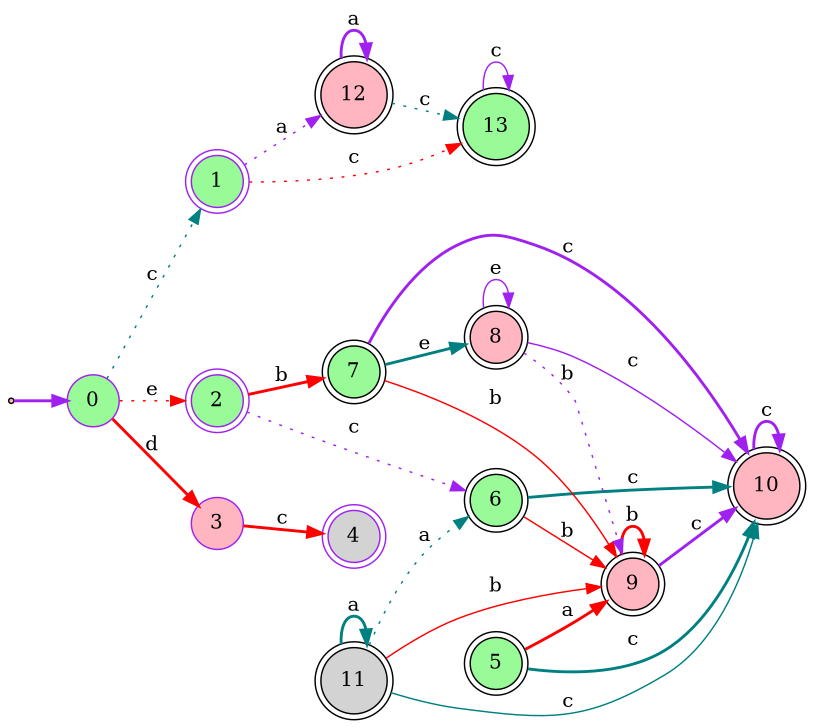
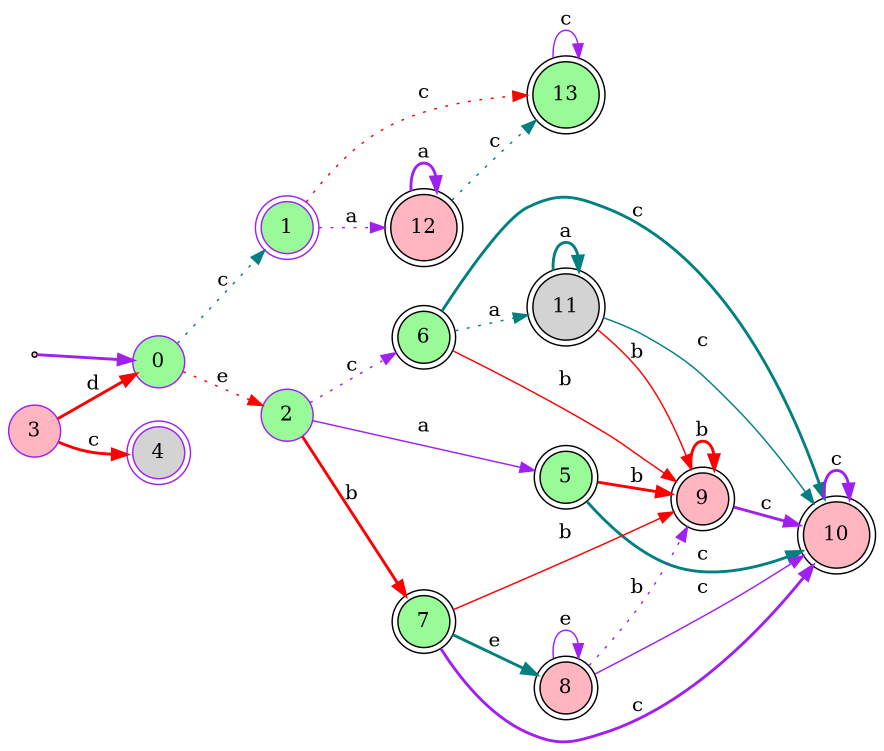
node "2": shape doublecircle -> circle
edge "2" -> "5": added, label "a"
edge "0" -> "3": reversed
edge "11" -> "6": reversed
edge "5" -> "9": label "a" -> "b"
